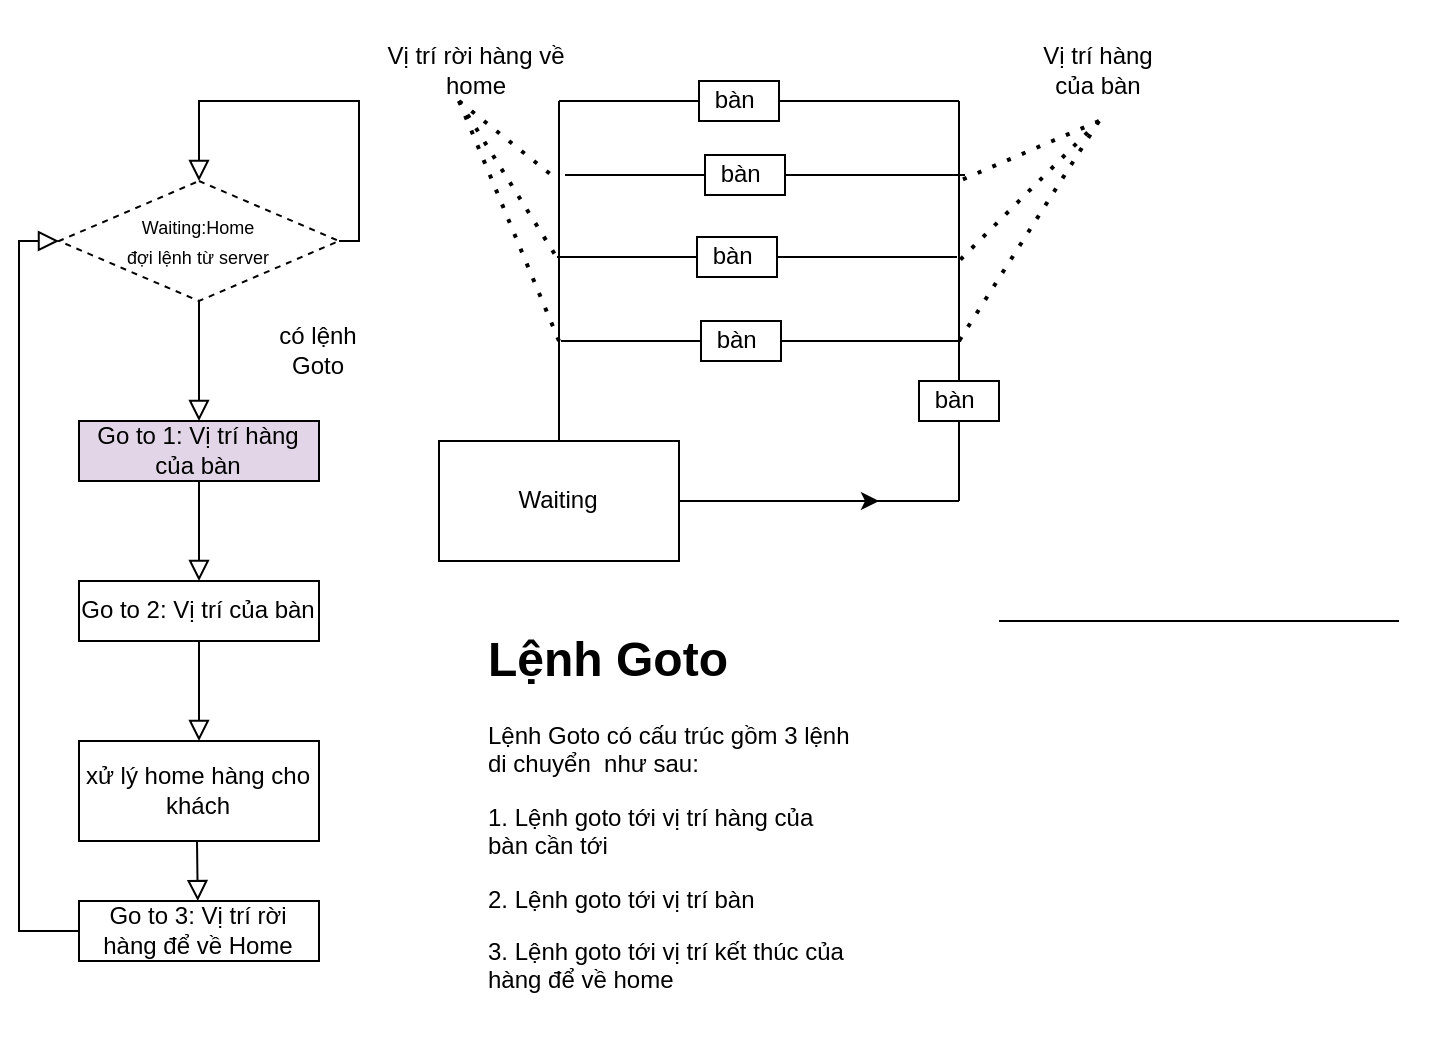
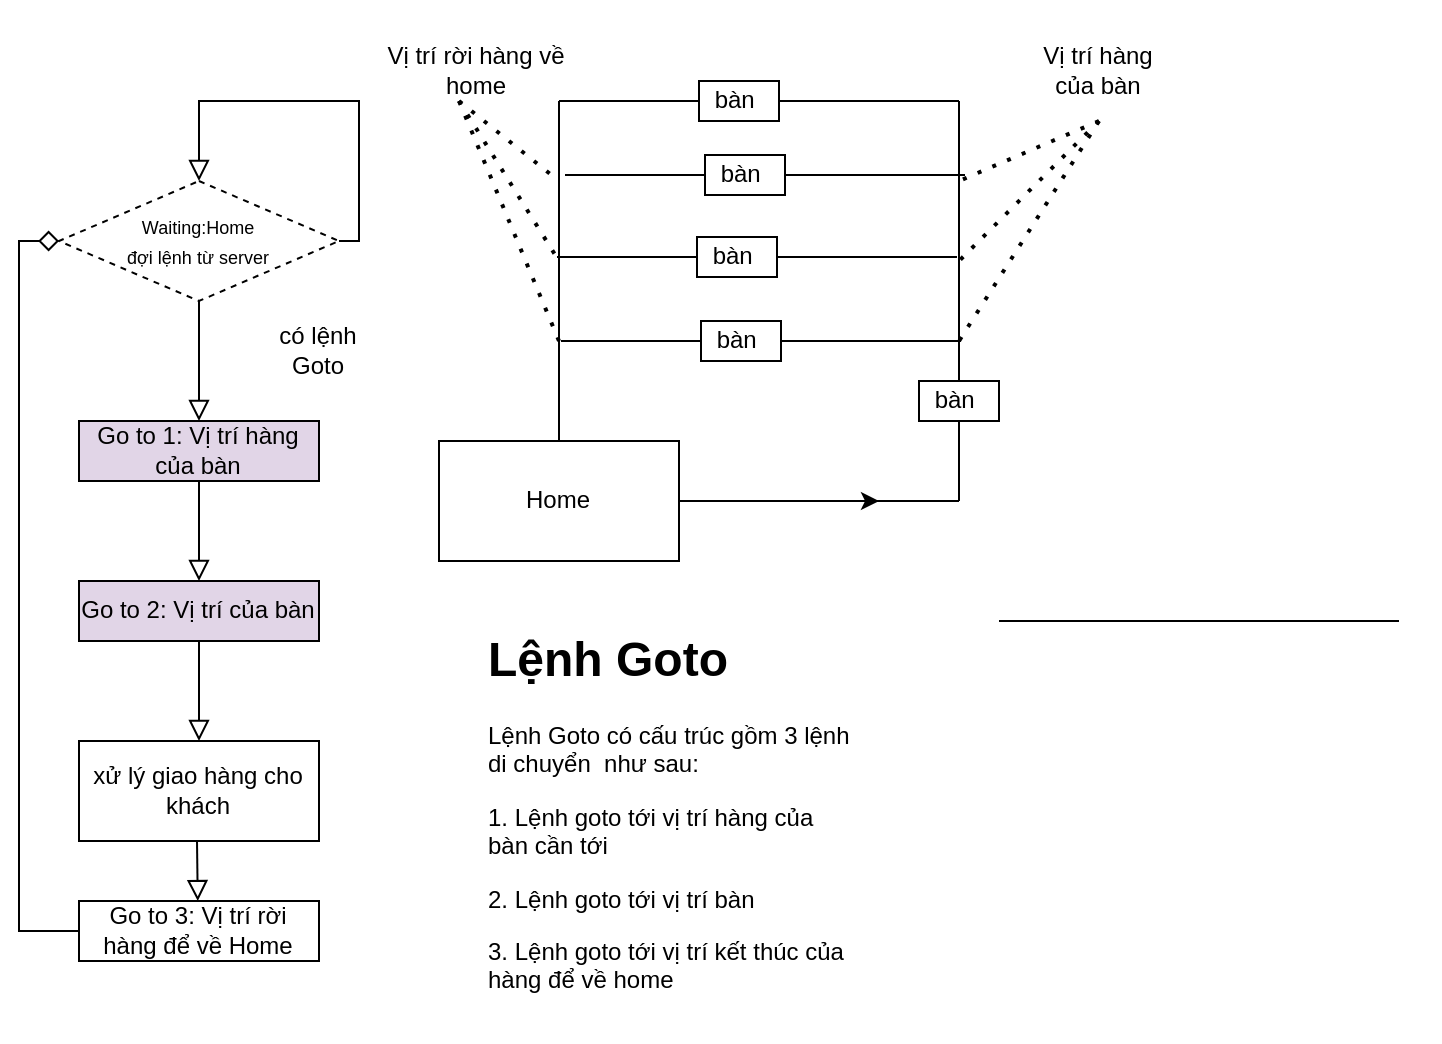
edge "Go to 3: Vị trí rời hàng để về Home" -> "Waiting:Home đợi lệnh từ server": arrowhead block -> diamond
node "Waiting": label "Waiting" -> "Home"
node "Go to 2: Vị trí của bàn": fillcolor #ffffff -> #e1d5e7
node "xử lý home hàng cho khách": label "xử lý home hàng cho khách" -> "xử lý giao hàng cho khách"
